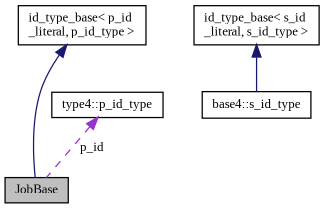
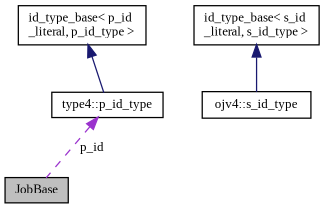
node "base4::s_id_type": label "base4::s_id_type" -> "ojv4::s_id_type"
edge "JobBase" -> "id_type_base< p_id _literal, p_id_type >": now "type4::p_id_type" -> "id_type_base< p_id _literal, p_id_type >"
